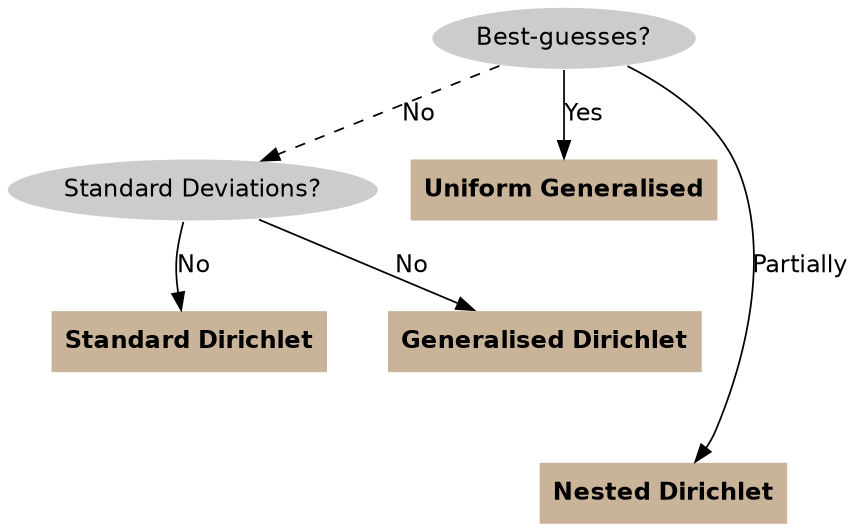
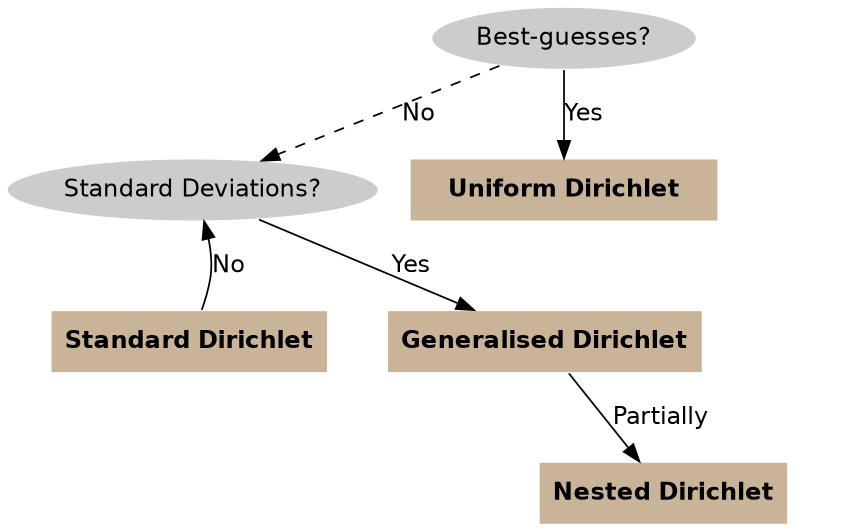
node "Uniform Generalised": label "Uniform Generalised" -> "Uniform Dirichlet"
edge "Best-guesses?" -> "Nested Dirichlet": now "Generalised Dirichlet" -> "Nested Dirichlet"
edge "Standard Deviations?" -> "Standard Dirichlet": reversed
edge "Standard Deviations?" -> "Generalised Dirichlet": label "No" -> "Yes"
